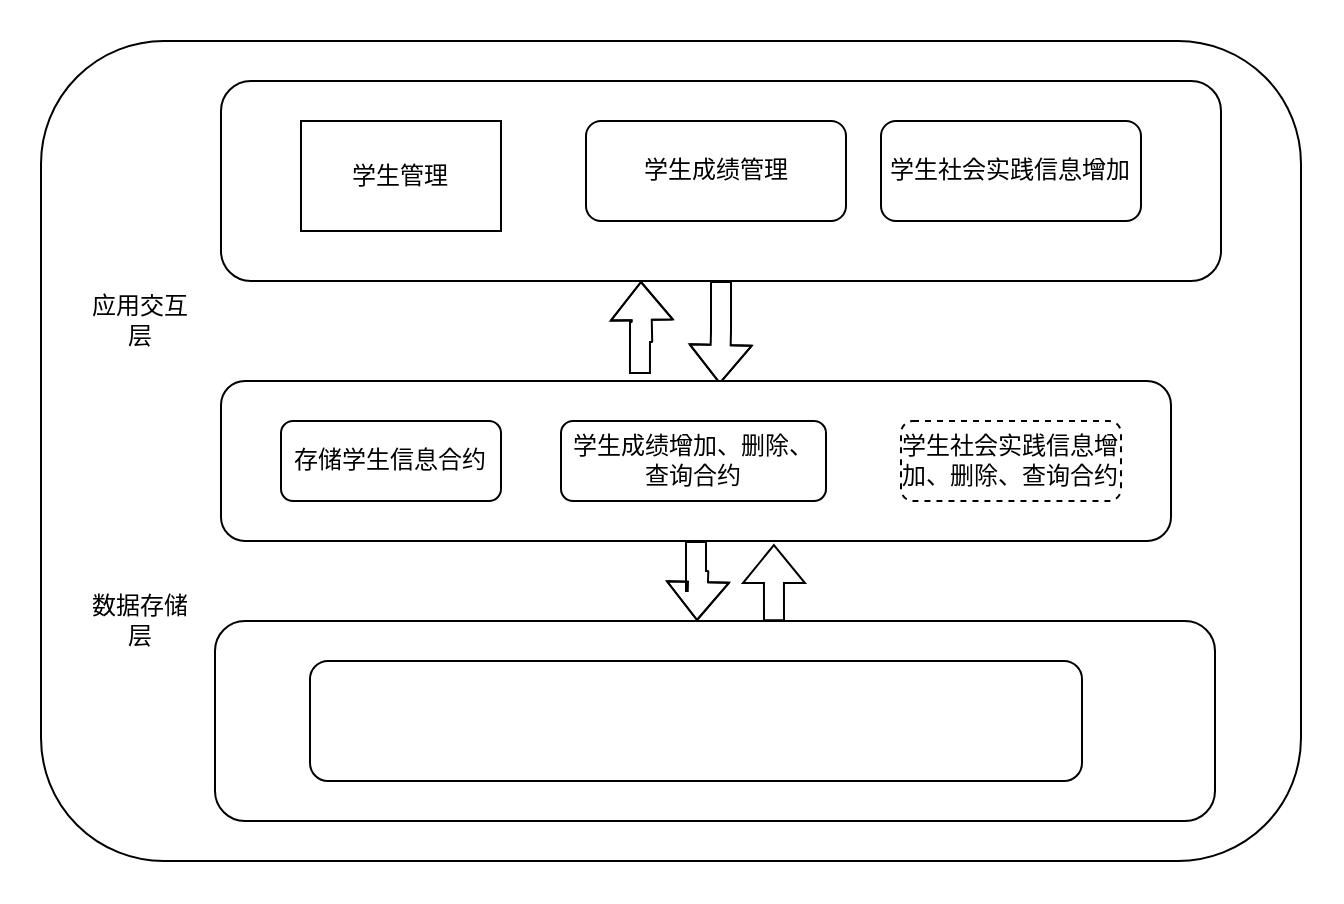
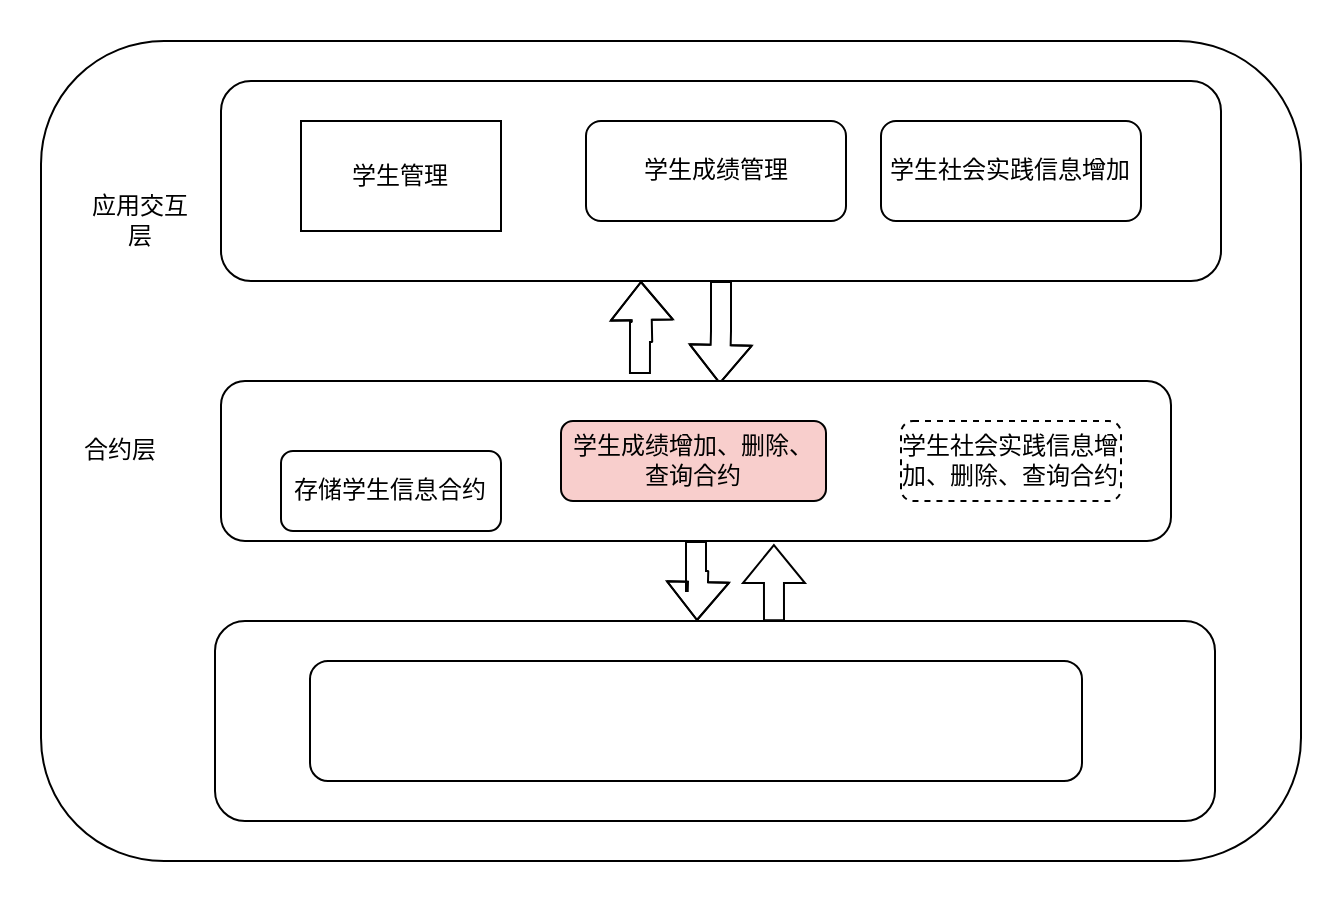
node "应用交互层": moved (141, 321) -> (141, 221)
node "合约层": added
node "存储学生信息合约": moved (391, 461) -> (391, 491)
node "学生成绩增加、删除、查询合约": fillcolor #ffffff -> #f8cecc
node "数据存储层": removed
